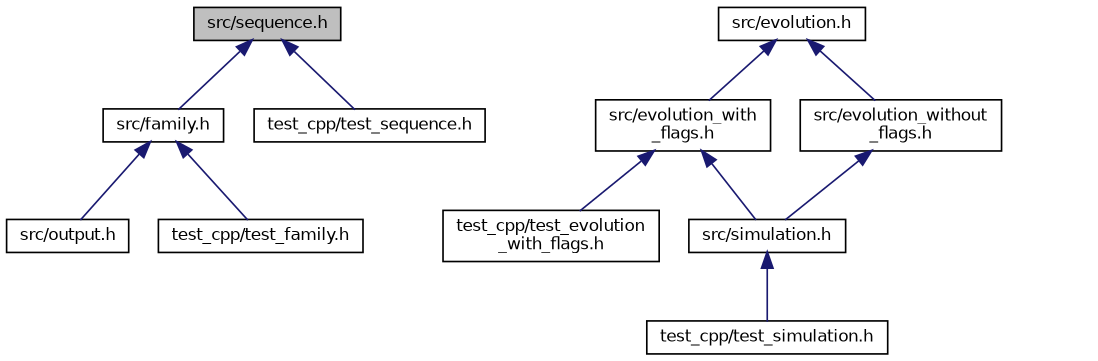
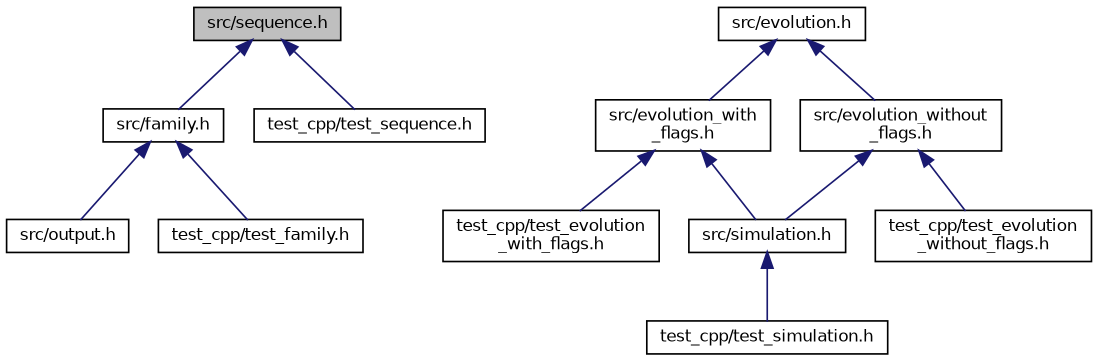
node "test_cpp/test_evolution _without_flags.h": added
